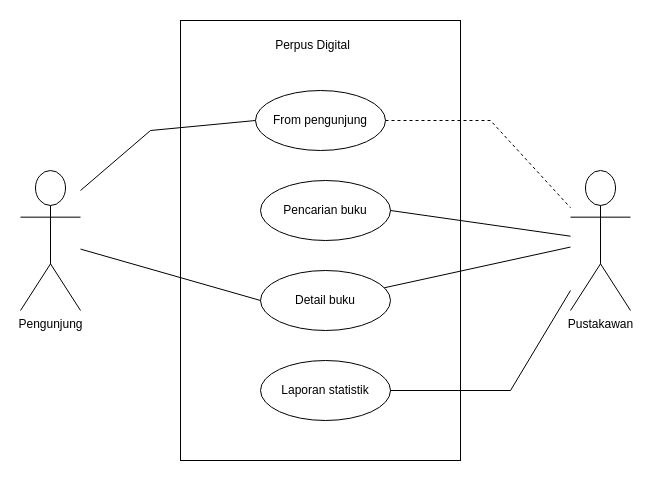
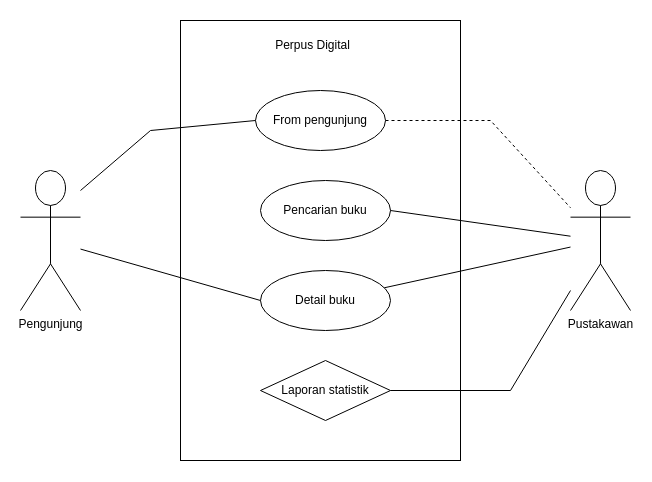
node "Laporan statistik": shape ellipse -> diamond
